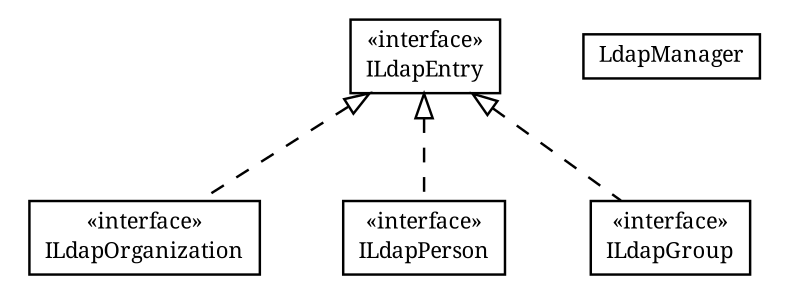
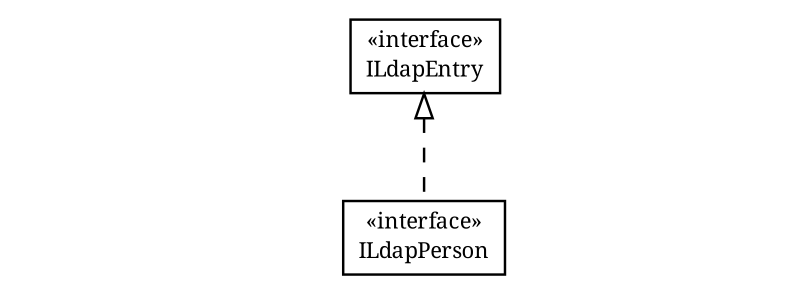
node "LdapManager": removed
node "ILdapOrganization": removed
node "ILdapGroup": removed
